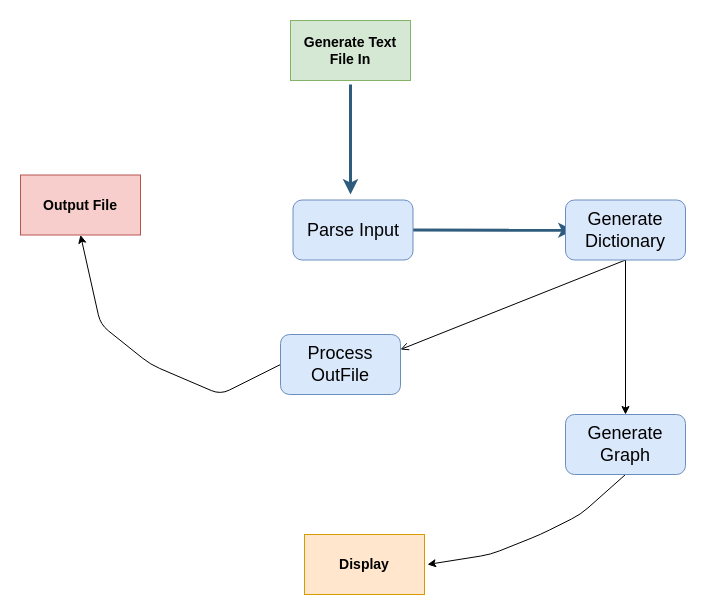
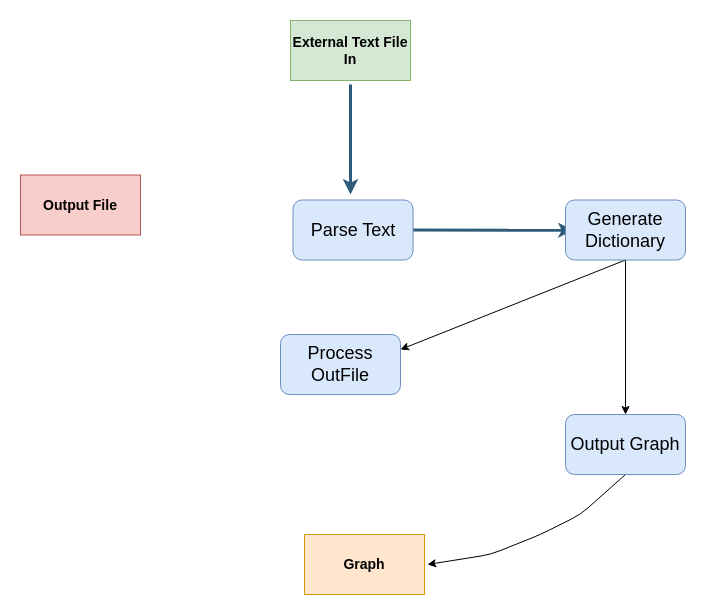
node "Generate Text File In": label "Generate Text File In" -> "External Text File In"
node "Parse Input": label "Parse Input" -> "Parse Text"
edge "Generate Dictionary" -> "Process OutFile": arrowhead open -> classic
edge "Process OutFile" -> "Output File": removed
node "Generate Graph": label "Generate Graph" -> "Output Graph"
node "Display": label "Display" -> "Graph"
